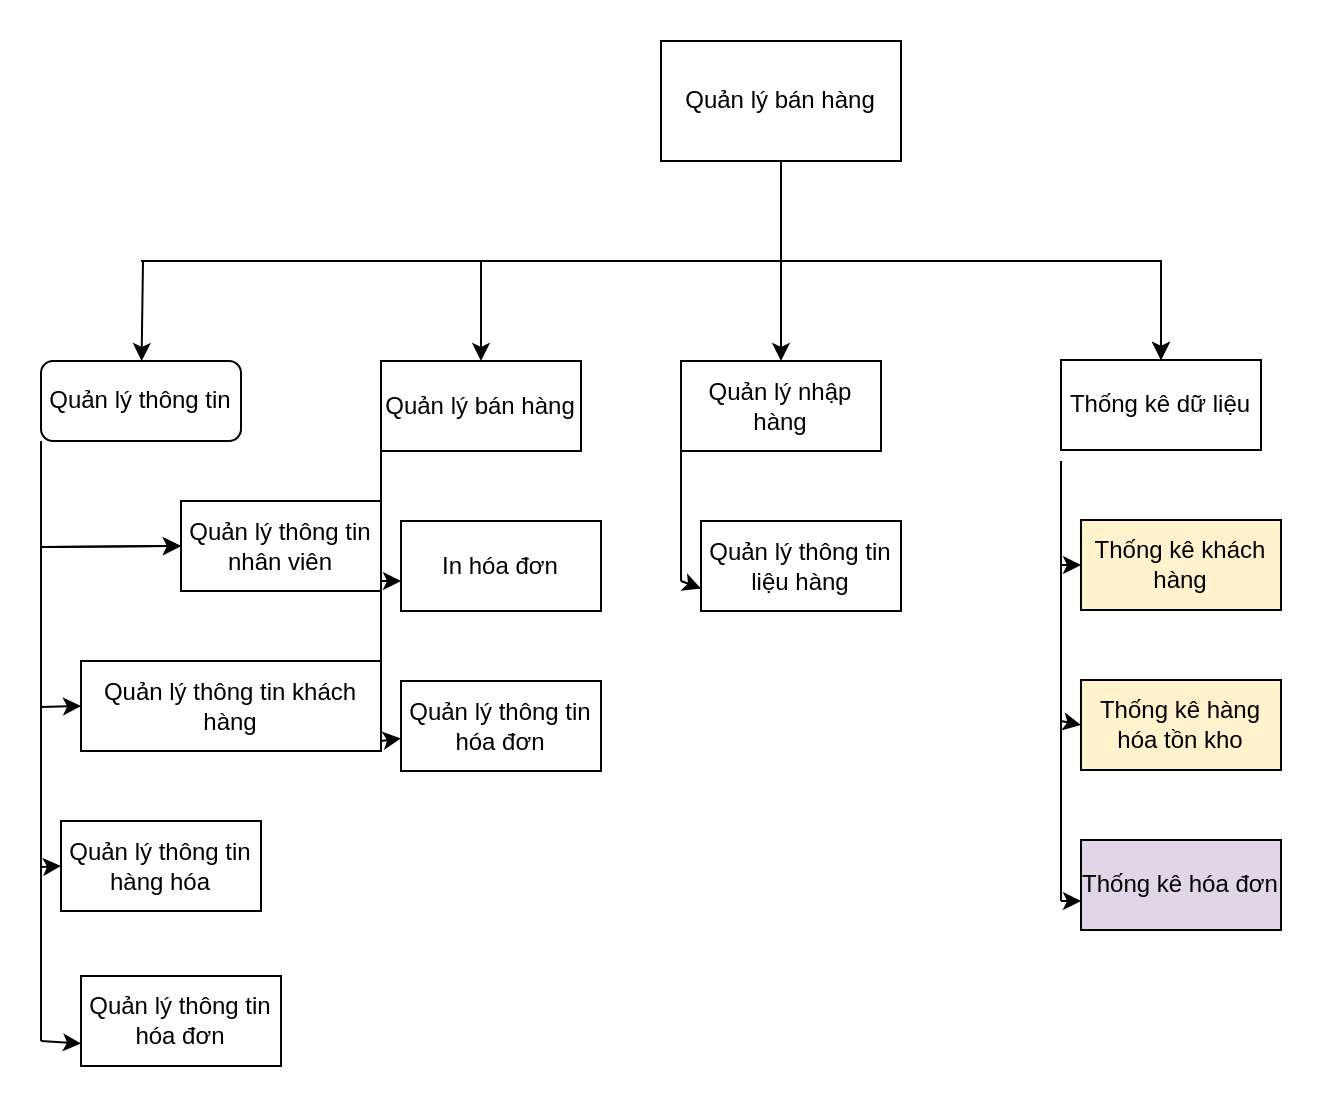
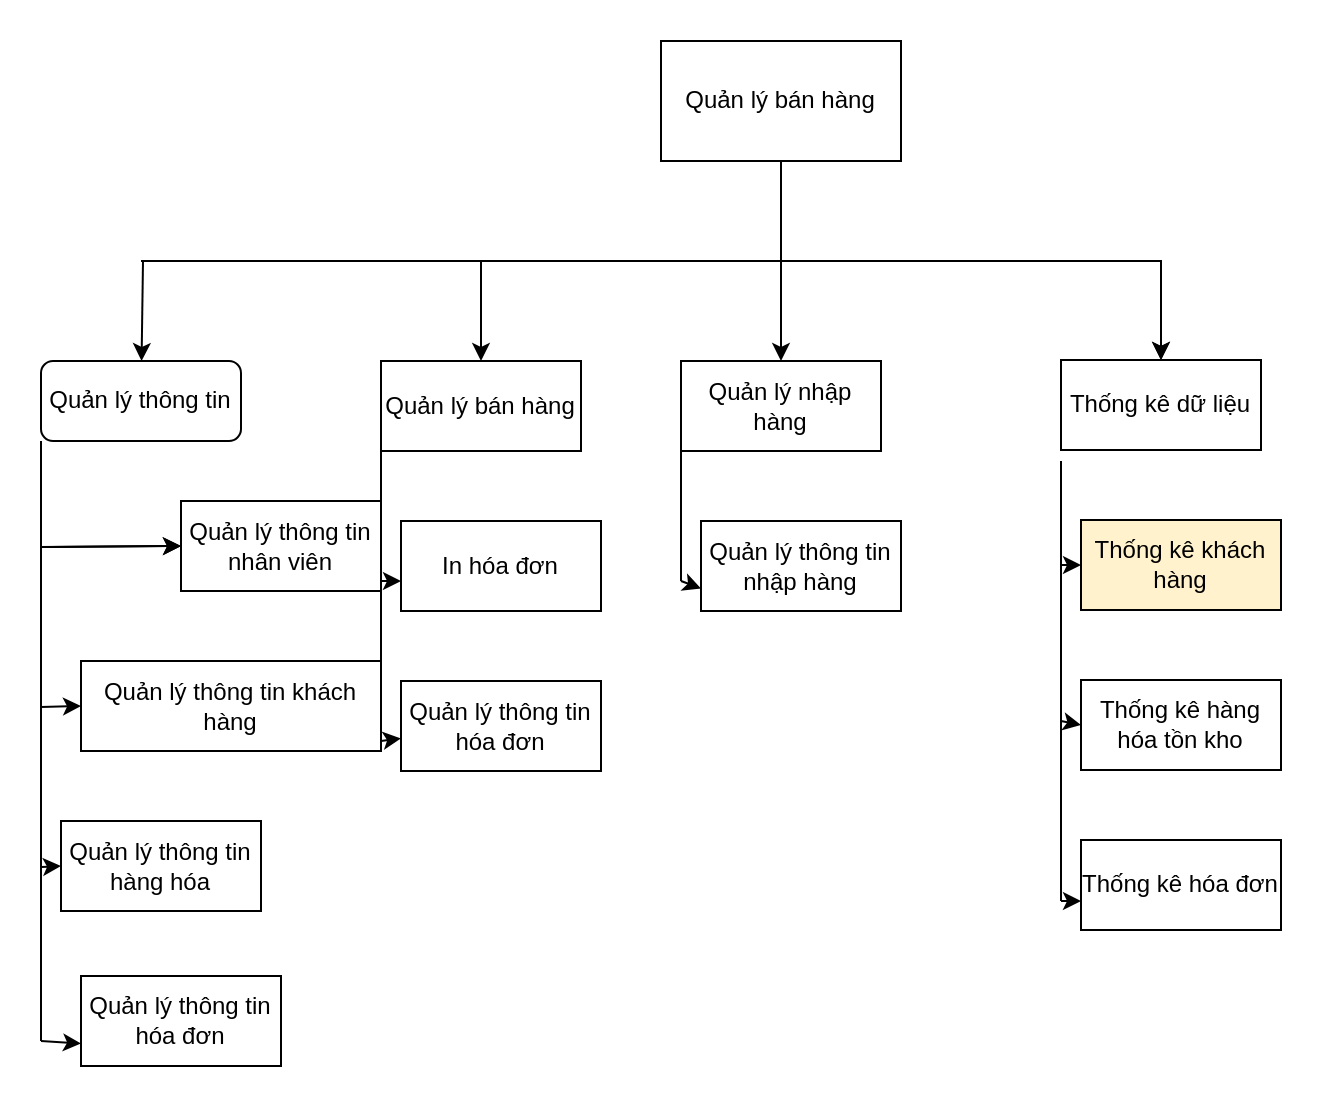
node "Quản lý thông tin liệu hàng": label "Quản lý thông tin liệu hàng" -> "Quản lý thông tin nhập hàng"
node "Thống kê hàng hóa tồn kho": fillcolor #fff2cc -> #ffffff
node "Thống kê hóa đơn": fillcolor #e1d5e7 -> #ffffff
